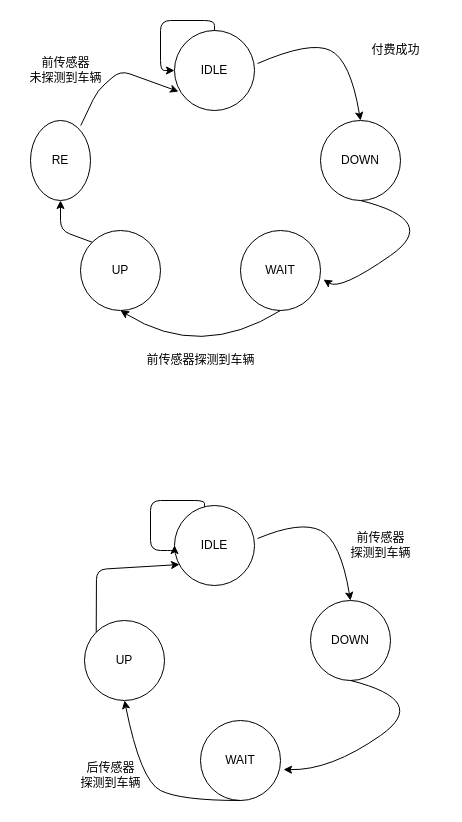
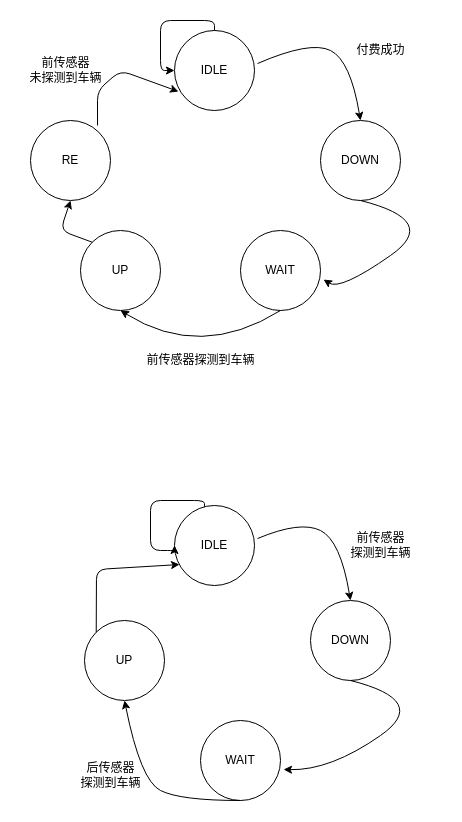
node "付费成功": moved (396, 51) -> (381, 51)
node "RE": size 60x80 -> 80x80
